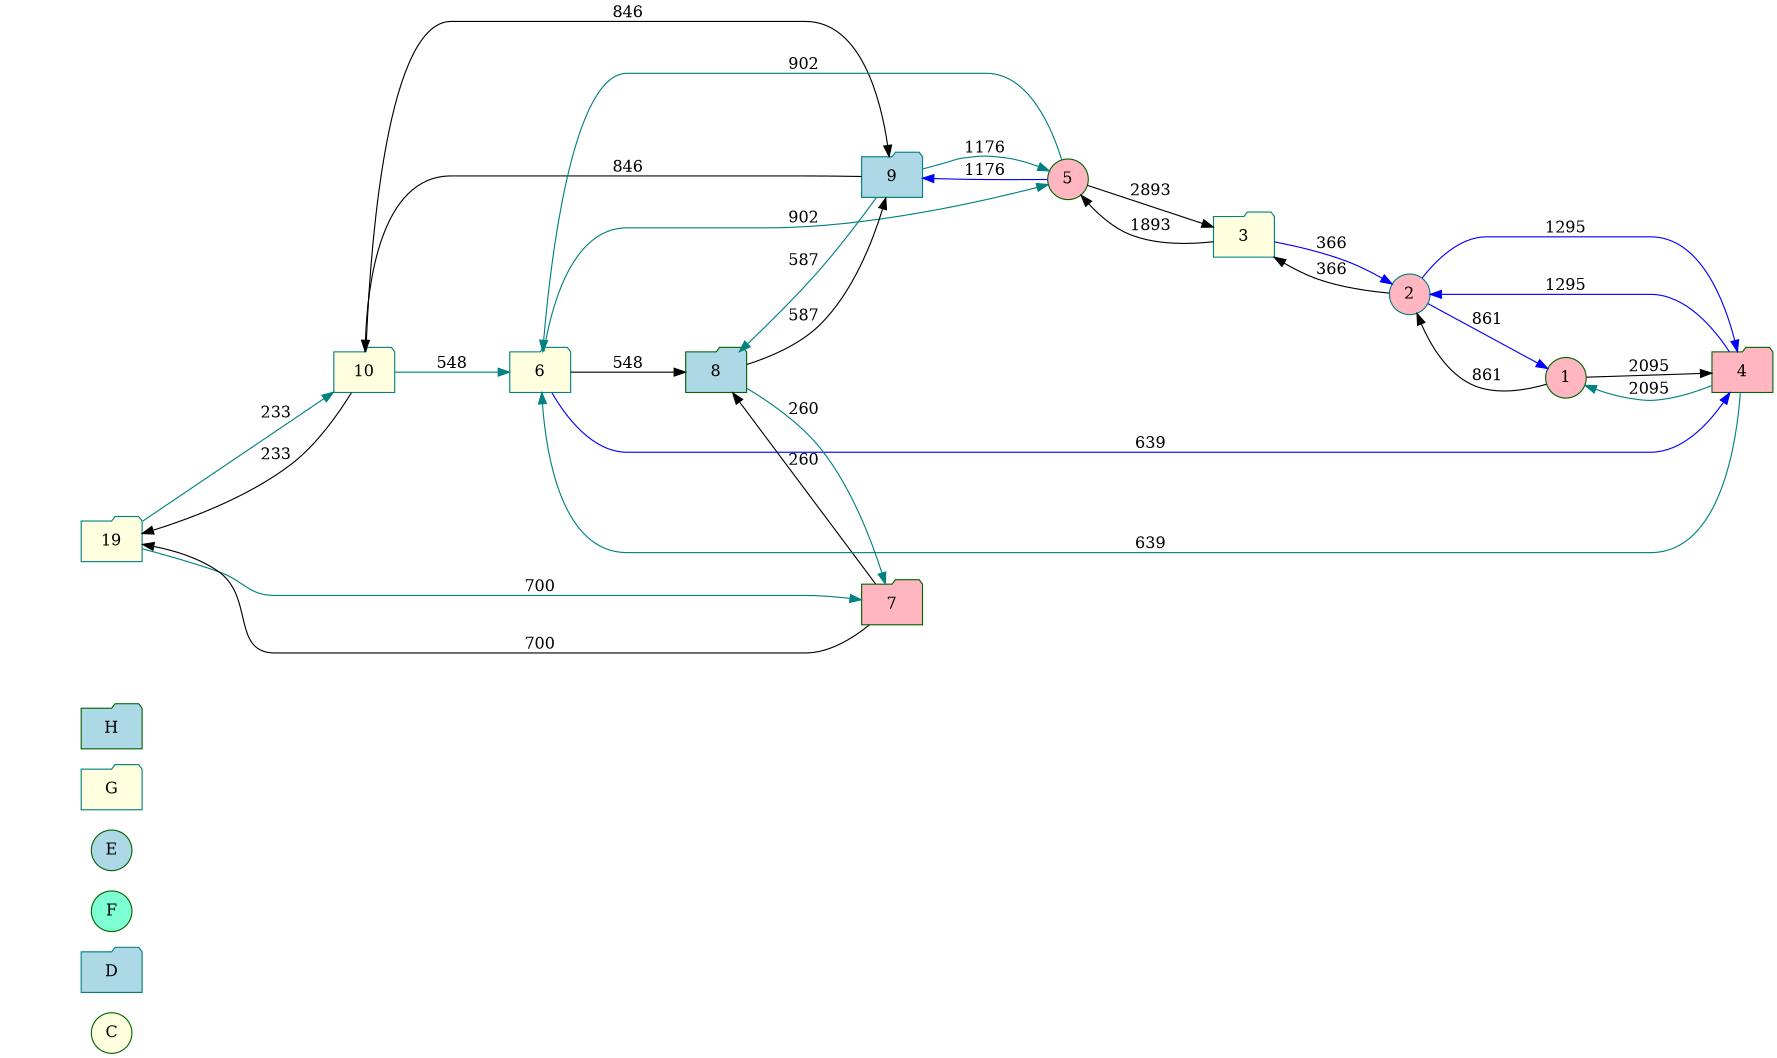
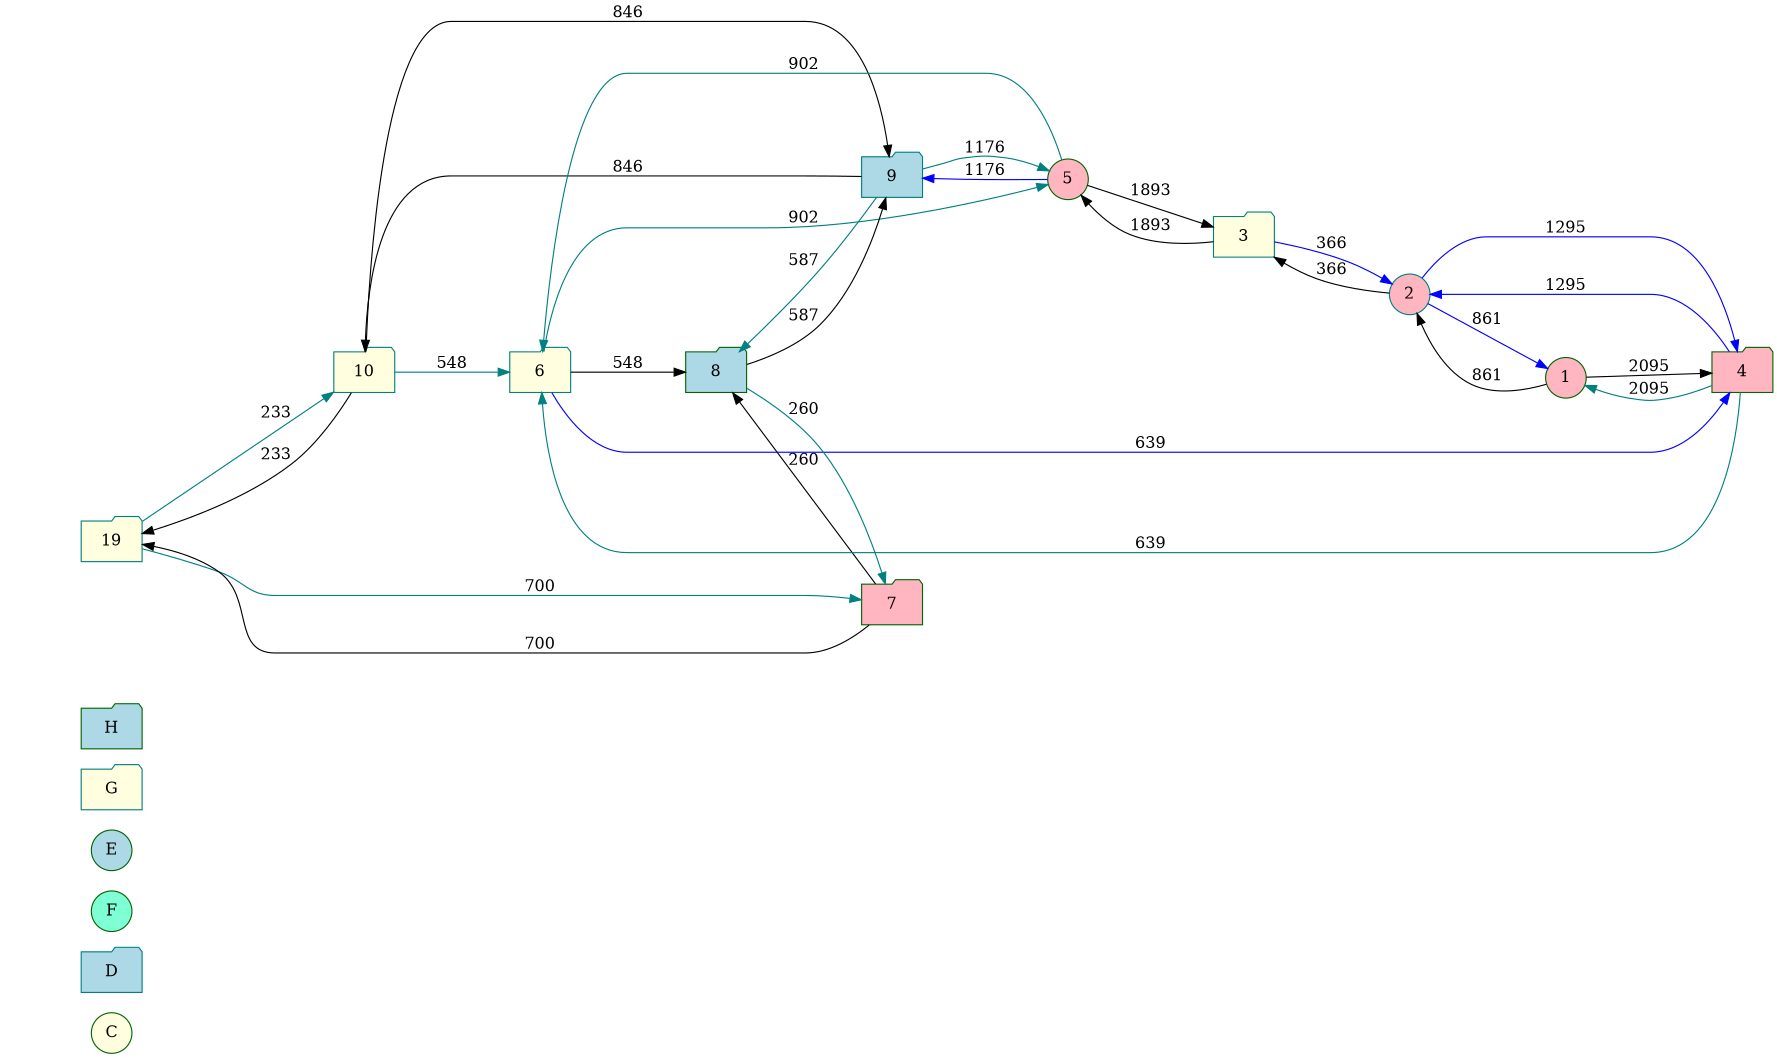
edge "5" -> "3": label "2893" -> "1893"
